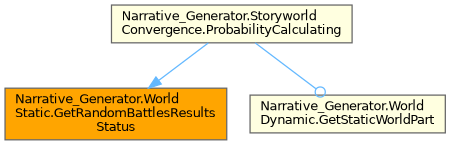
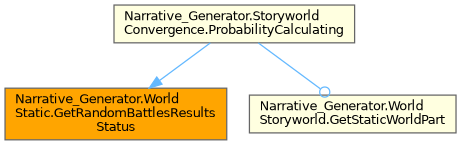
node "Narrative_Generator.World Dynamic.GetStaticWorldPart": label "Narrative_Generator.World Dynamic.GetStaticWorldPart" -> "Narrative_Generator.World Storyworld.GetStaticWorldPart"
